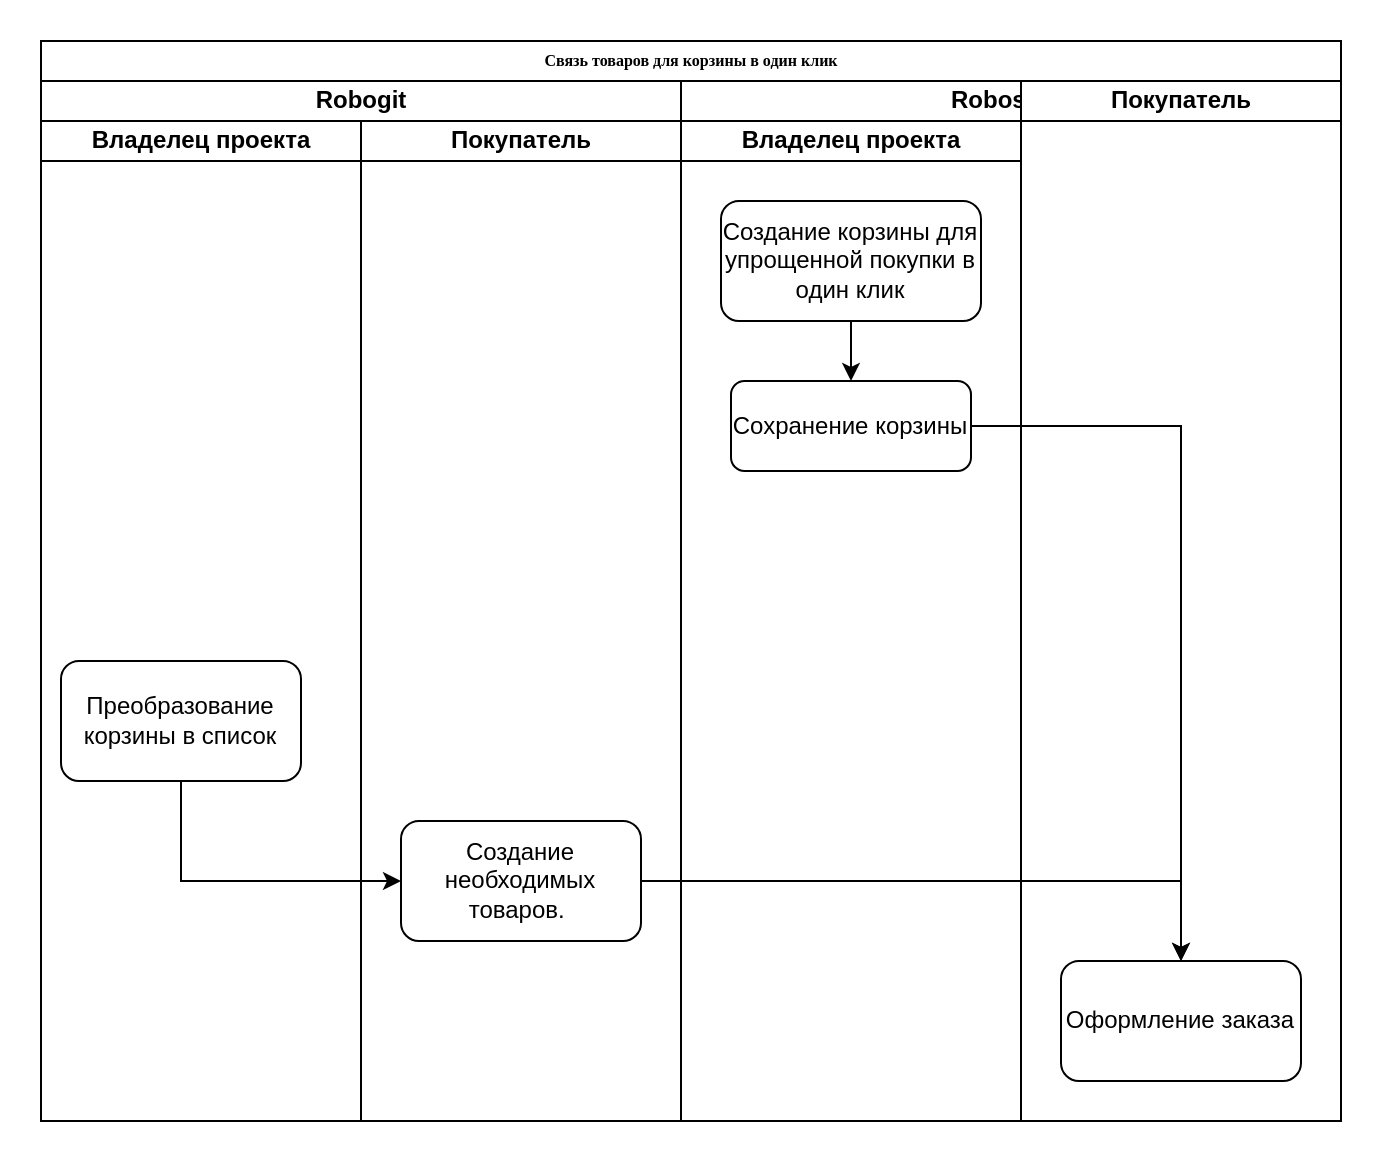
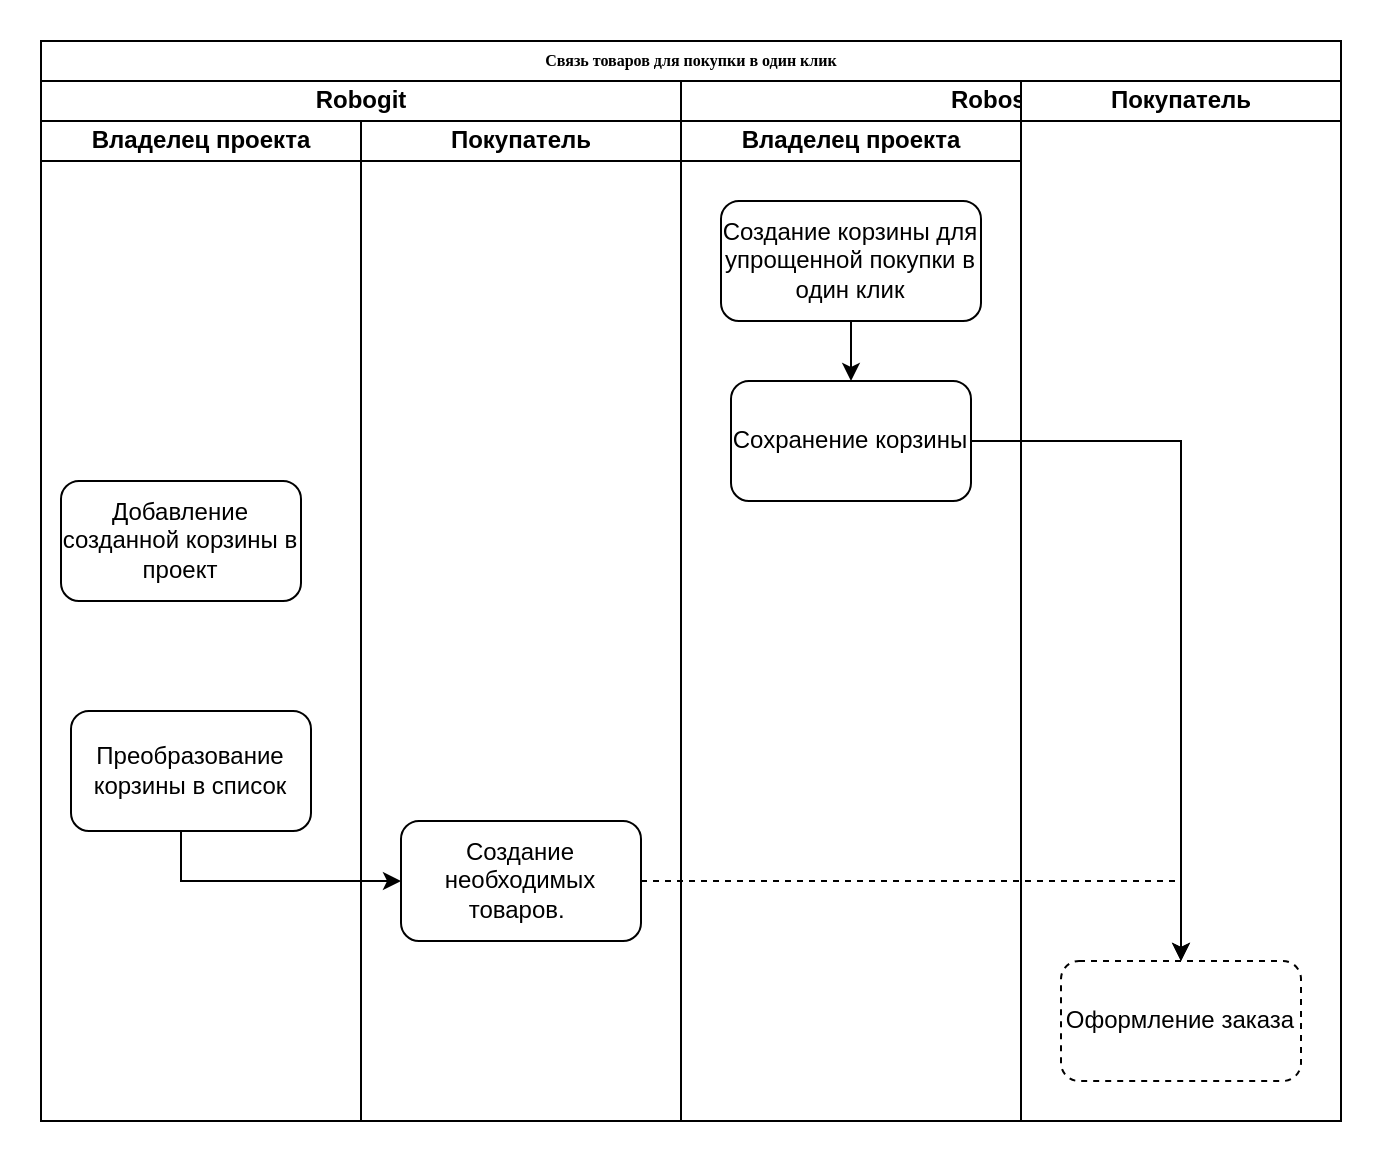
node "Связь товаров для корзины в один клик": label "Связь товаров для корзины в один клик" -> "Связь товаров для покупки в один клик"
node "Сохранение корзины": size 240x90 -> 240x120
node "Добавление созданной корзины в проект": added
node "Преобразование корзины в список": moved (181, 721) -> (191, 771)
edge "Создание необходимых товаров." -> "Оформление заказа": style solid -> dashed
node "Оформление заказа": style solid -> dashed
